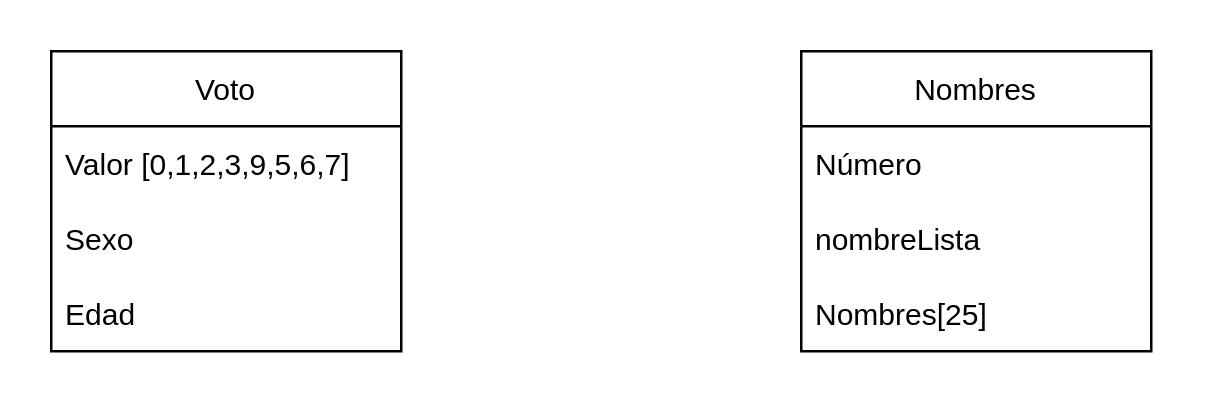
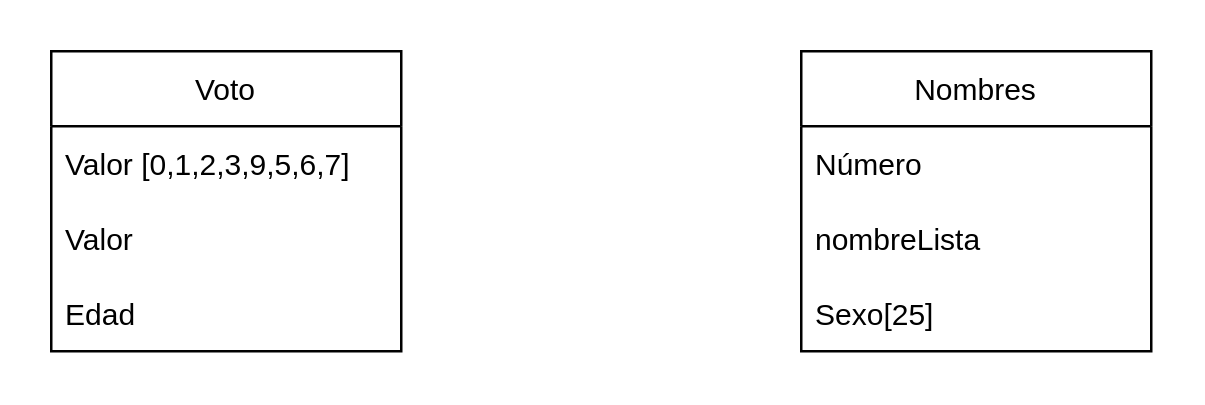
node "Sexo": label "Sexo" -> "Valor"
node "Nombres[25]": label "Nombres[25]" -> "Sexo[25]"
